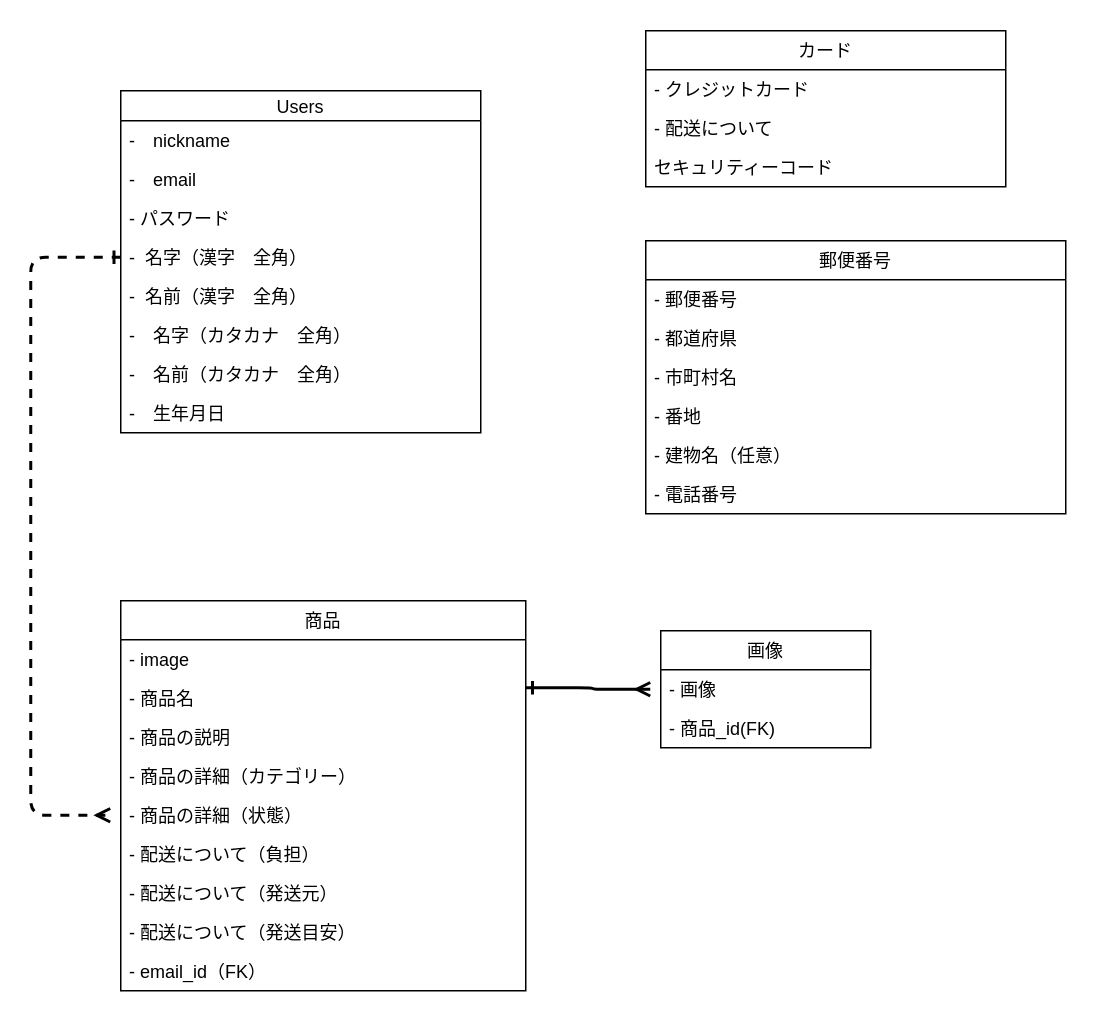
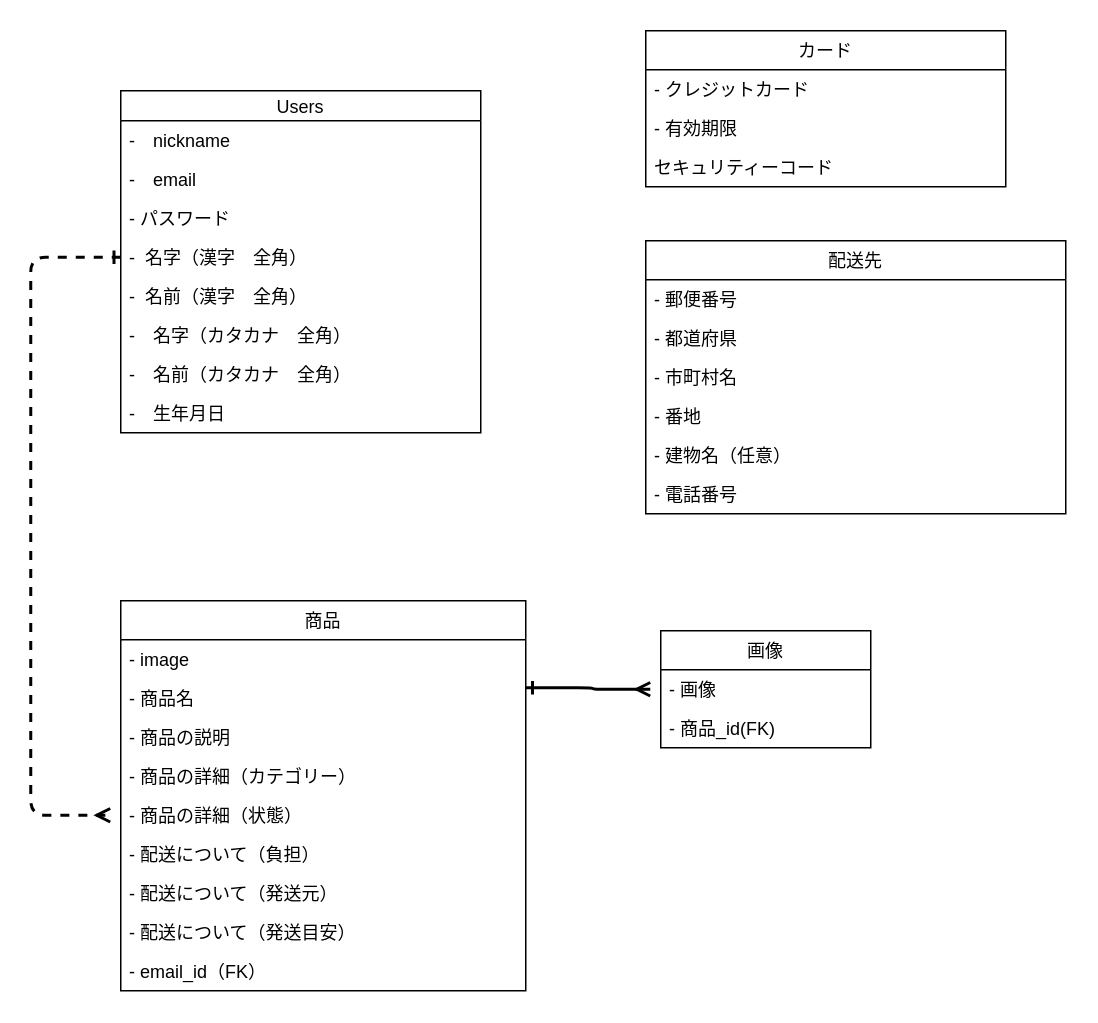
node "- 配送について": label "- 配送について" -> "- 有効期限"
node "郵便番号": label "郵便番号" -> "配送先"
